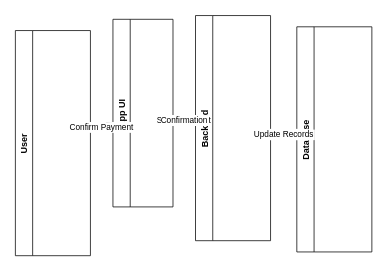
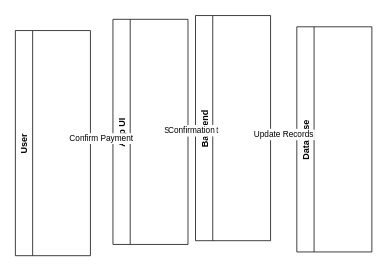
node "App UI": size 60x188 -> 75x225
